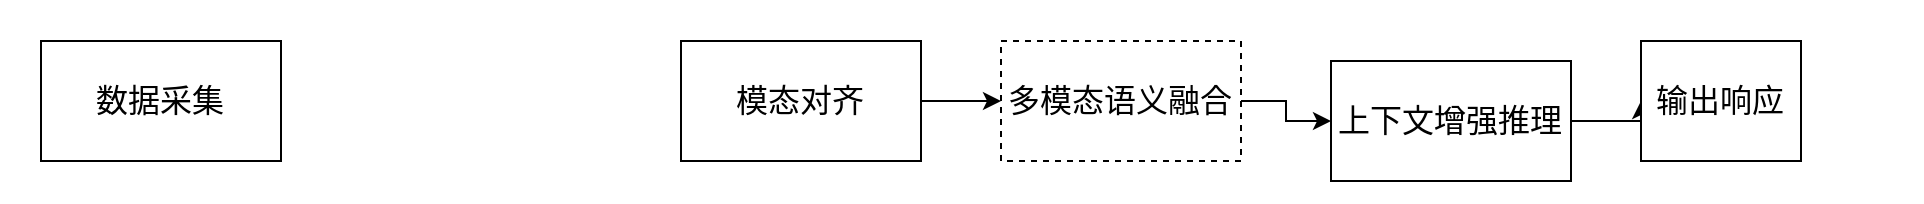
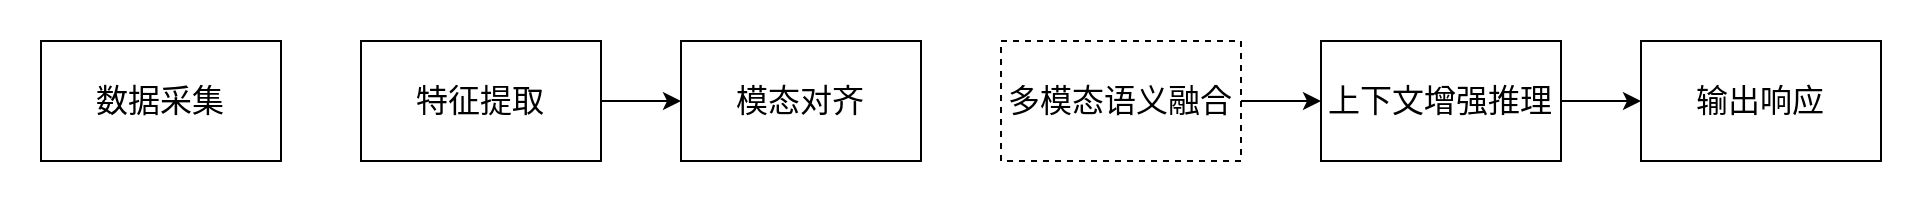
node "特征提取": added
edge "特征提取" -> "模态对齐": added
edge "模态对齐" -> "多模态语义融合": removed
node "输出响应": size 160x120 -> 240x120
node "上下文增强推理": moved (1451, 121) -> (1441, 101)
